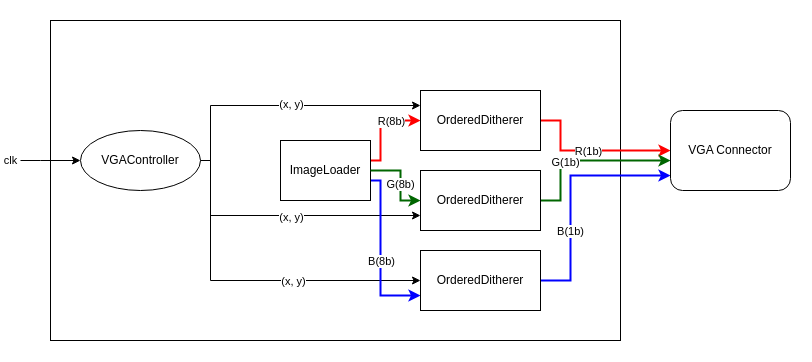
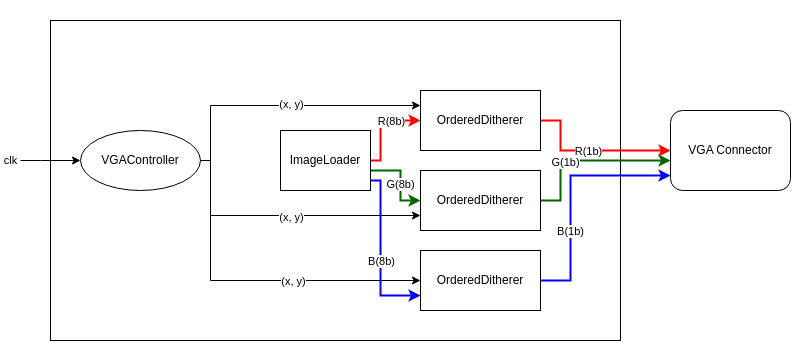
node "ImageLoader": moved (326, 171) -> (326, 161)
